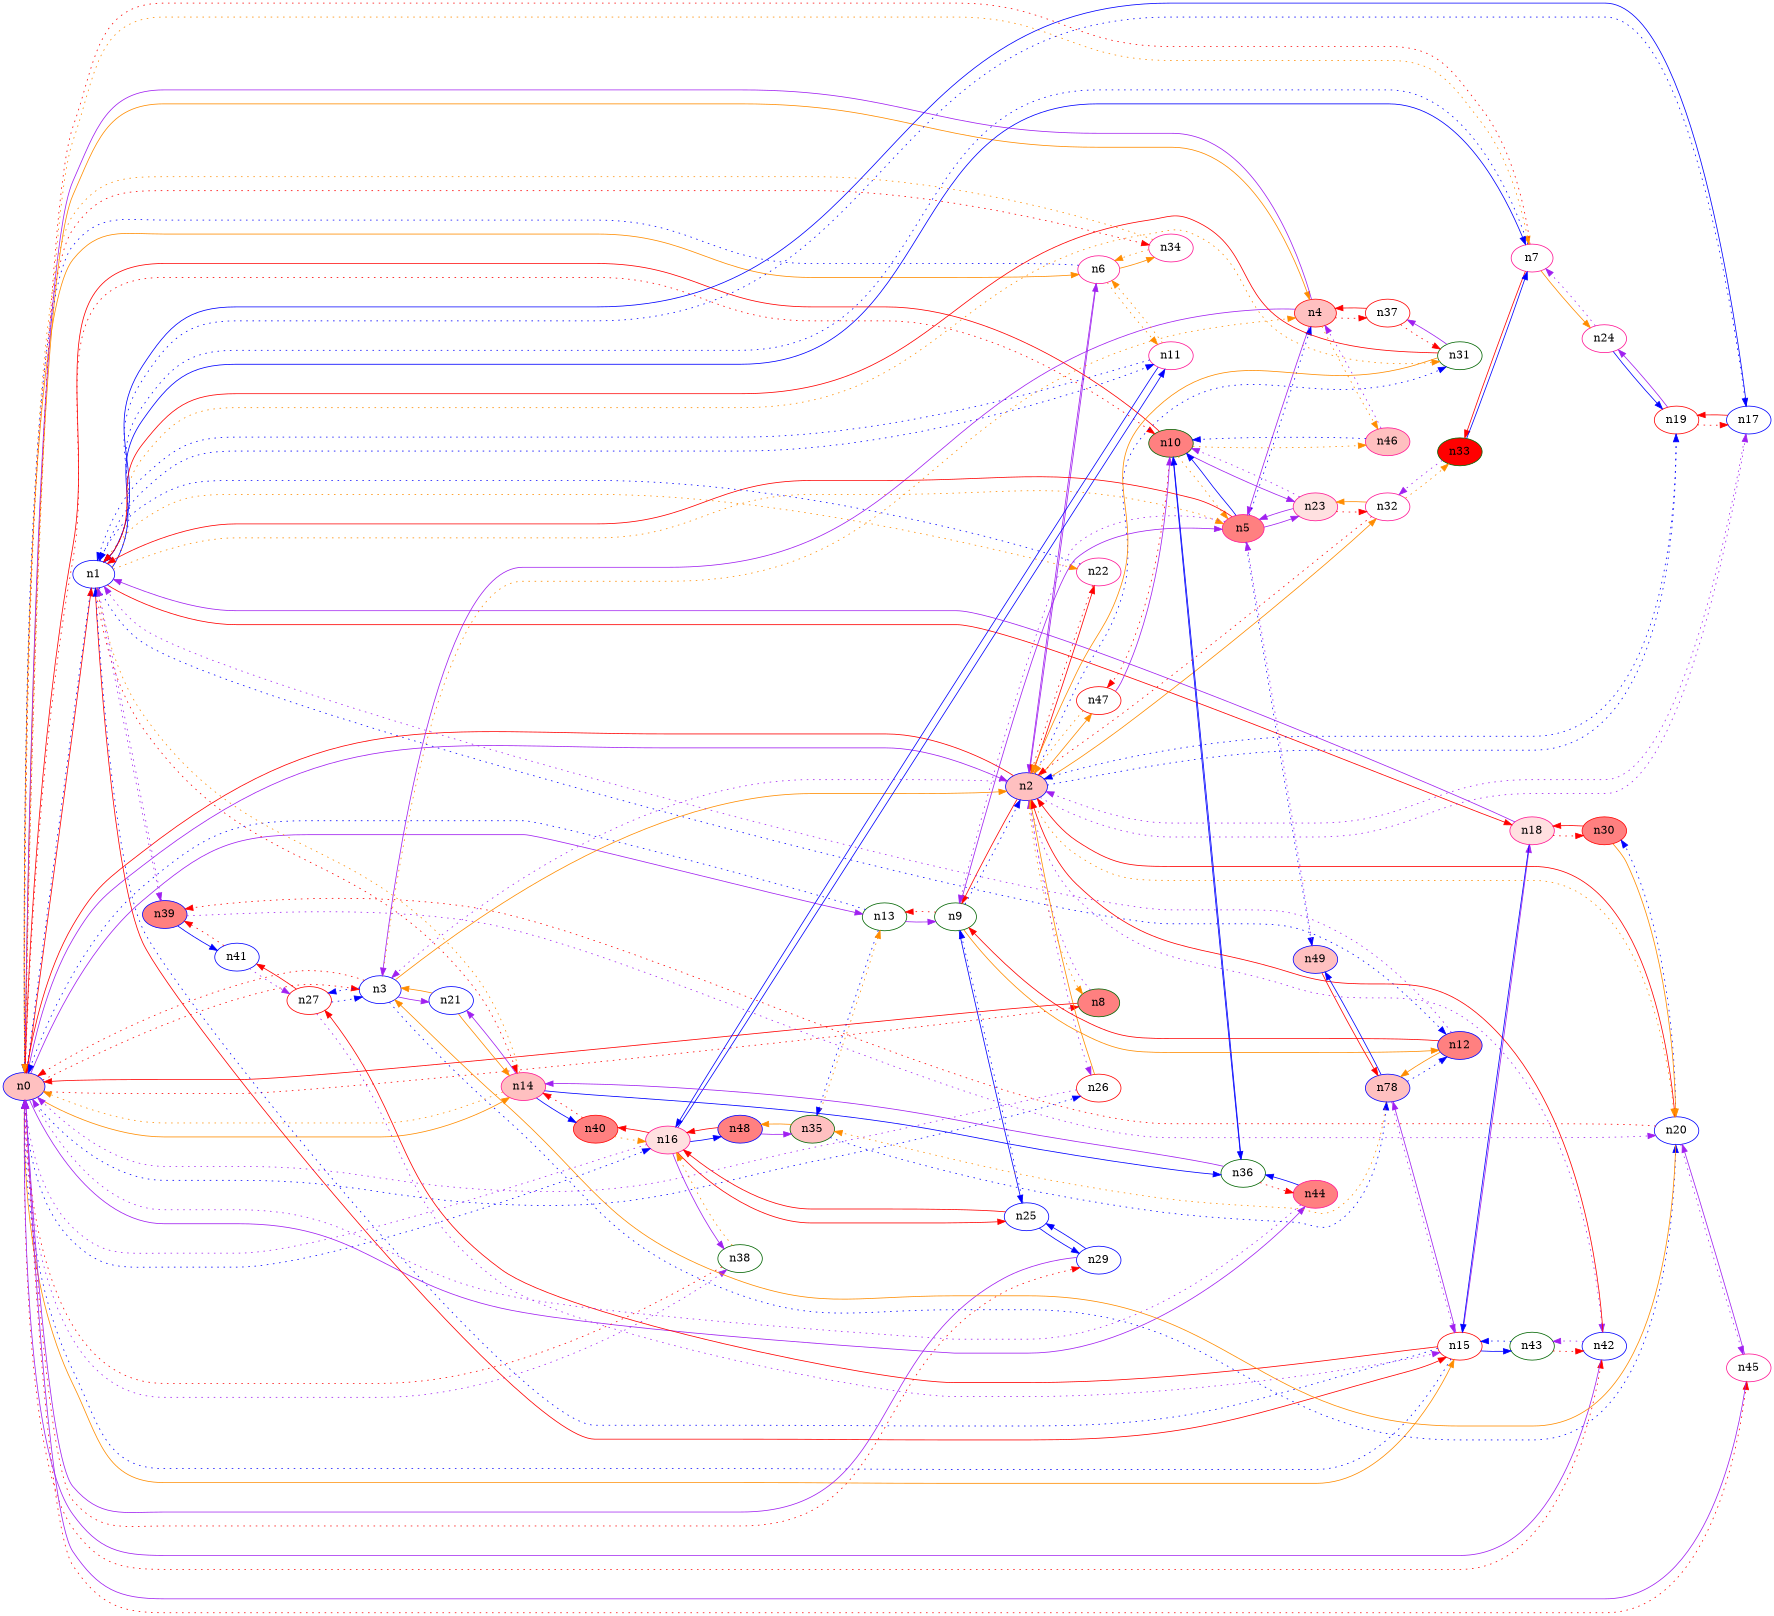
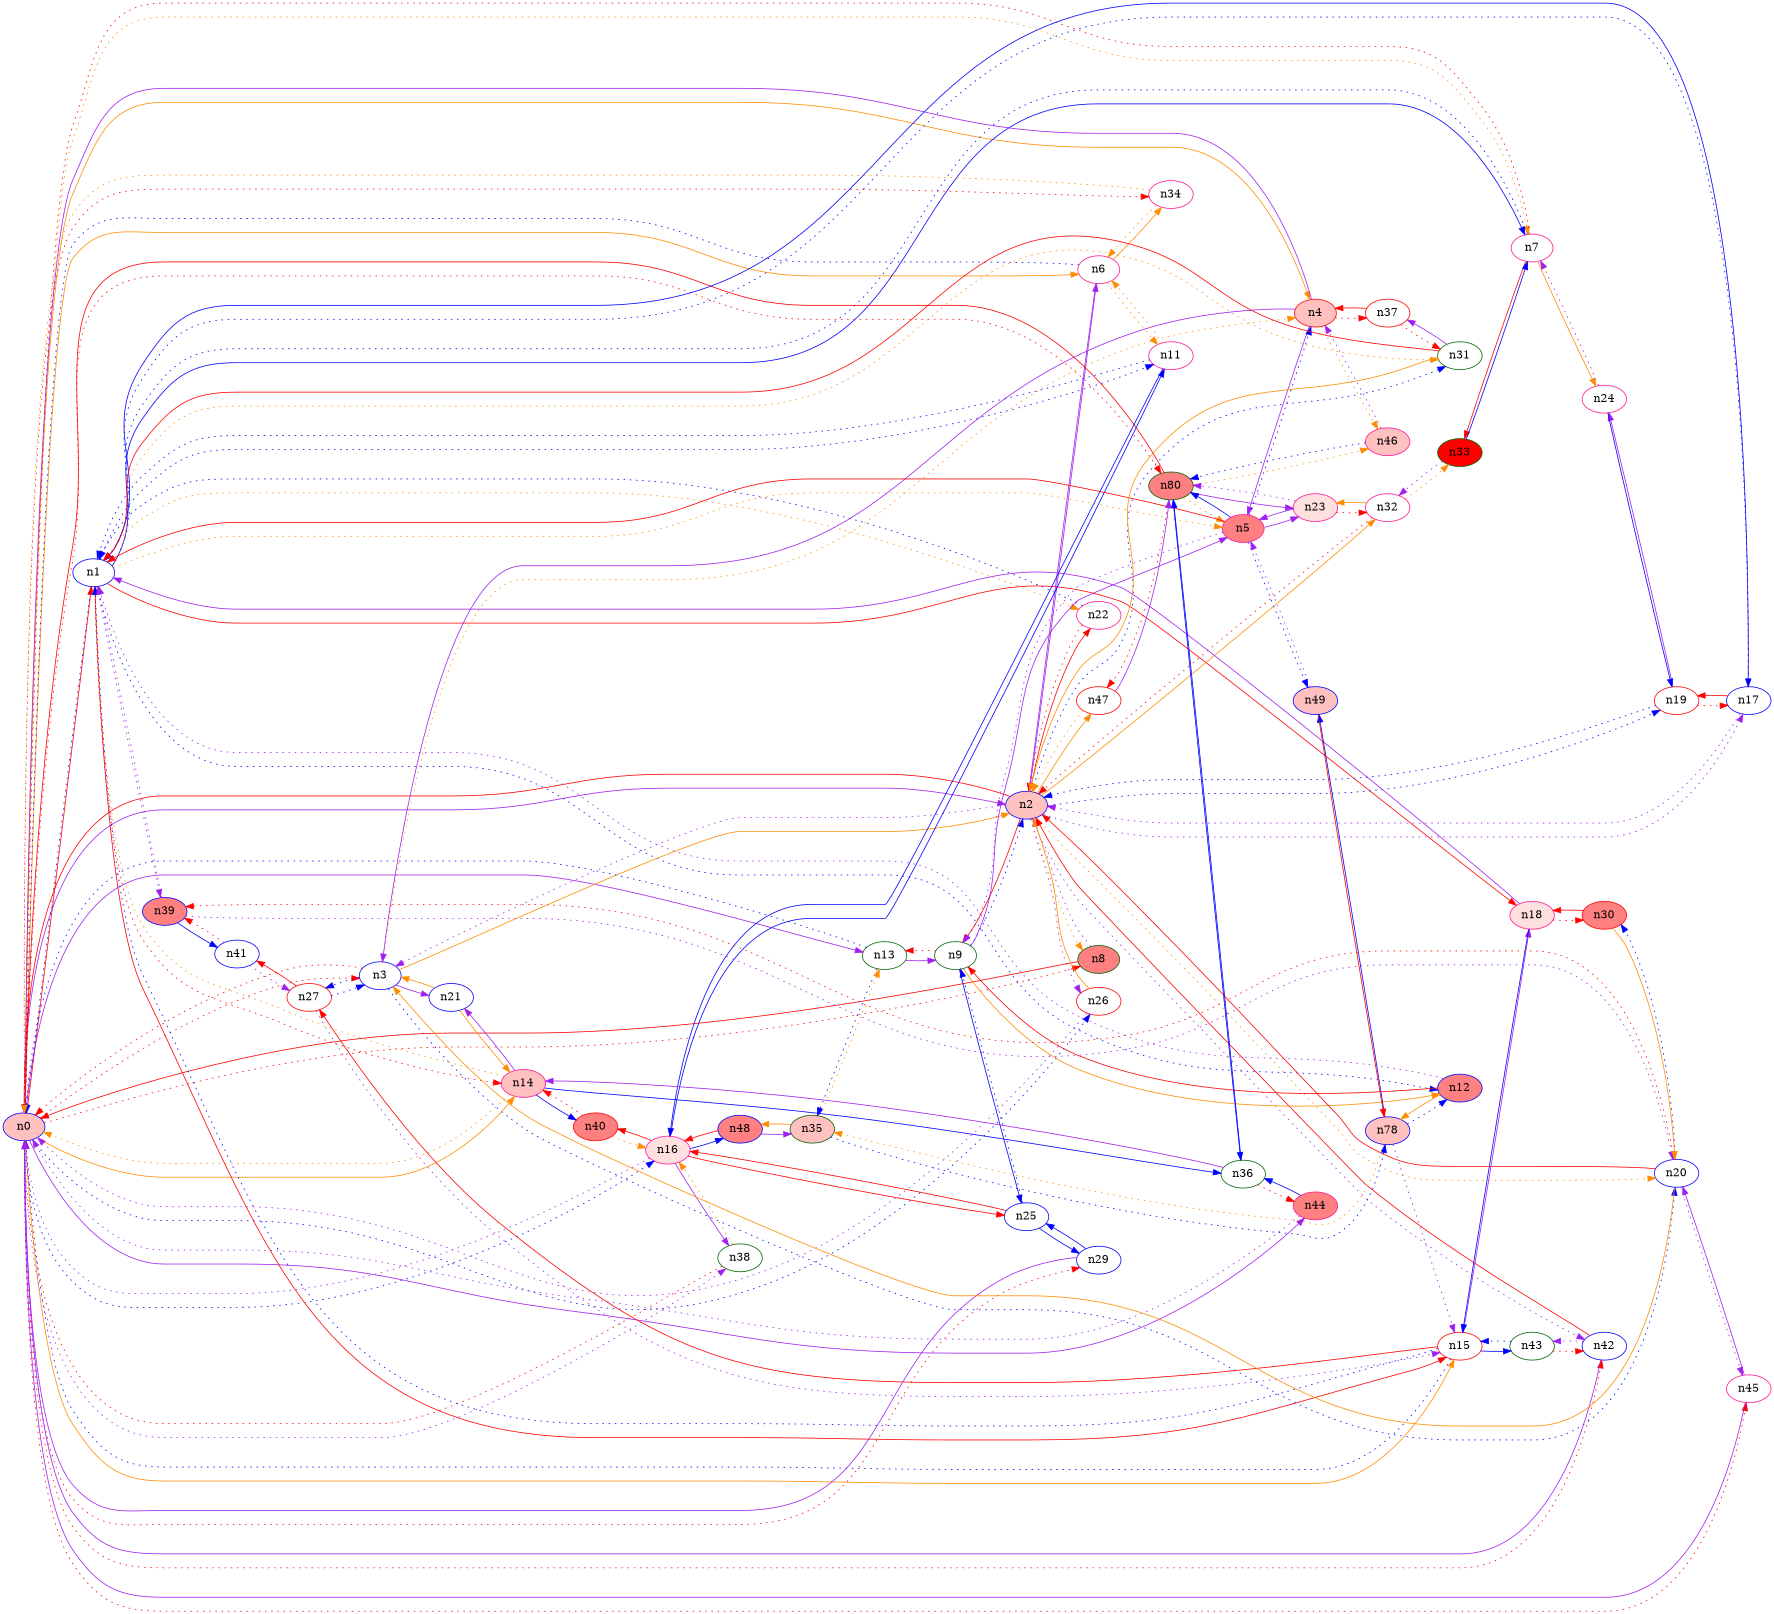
node "n10": label "n10" -> "n80"
edge "n15" -> "n78": removed
